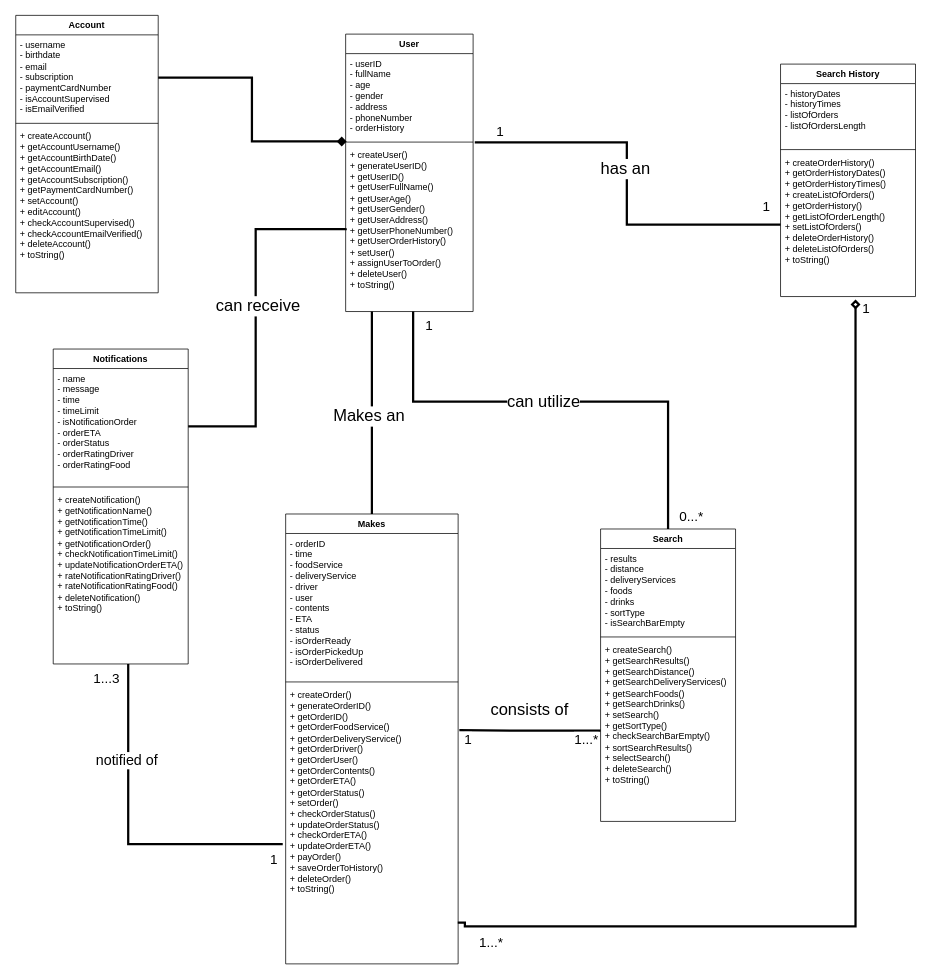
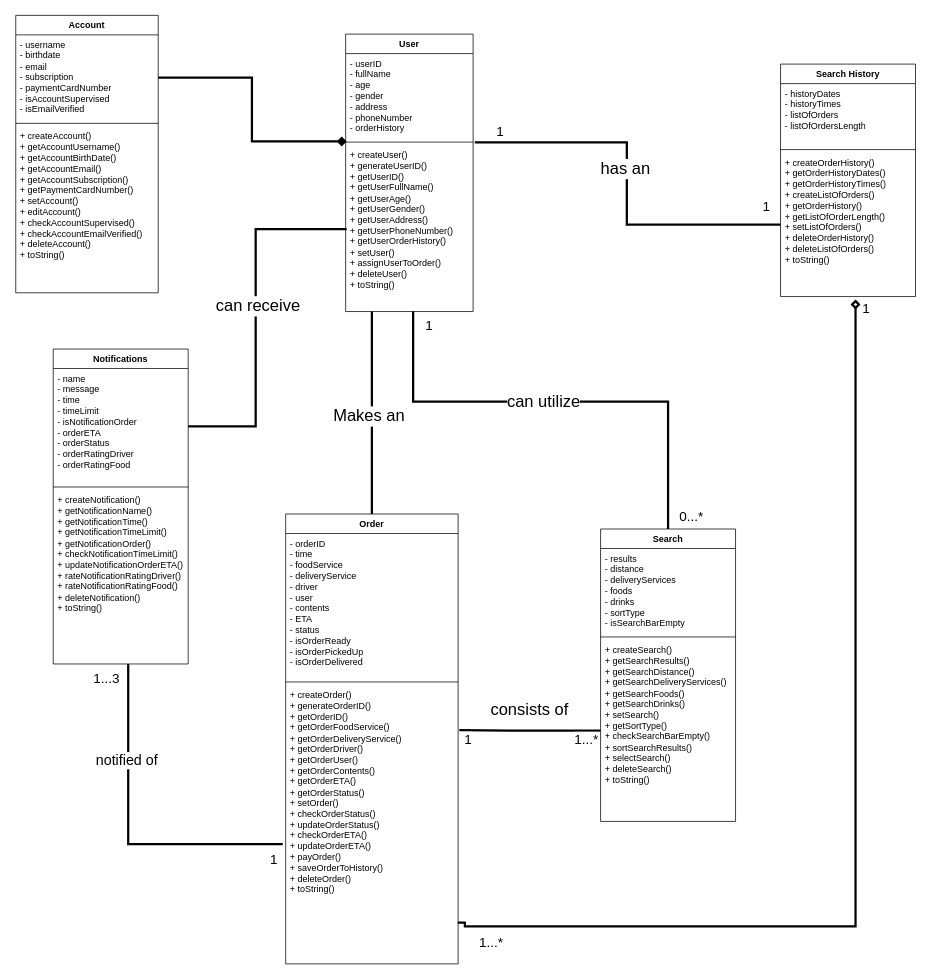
node "Makes": label "Makes" -> "Order"
